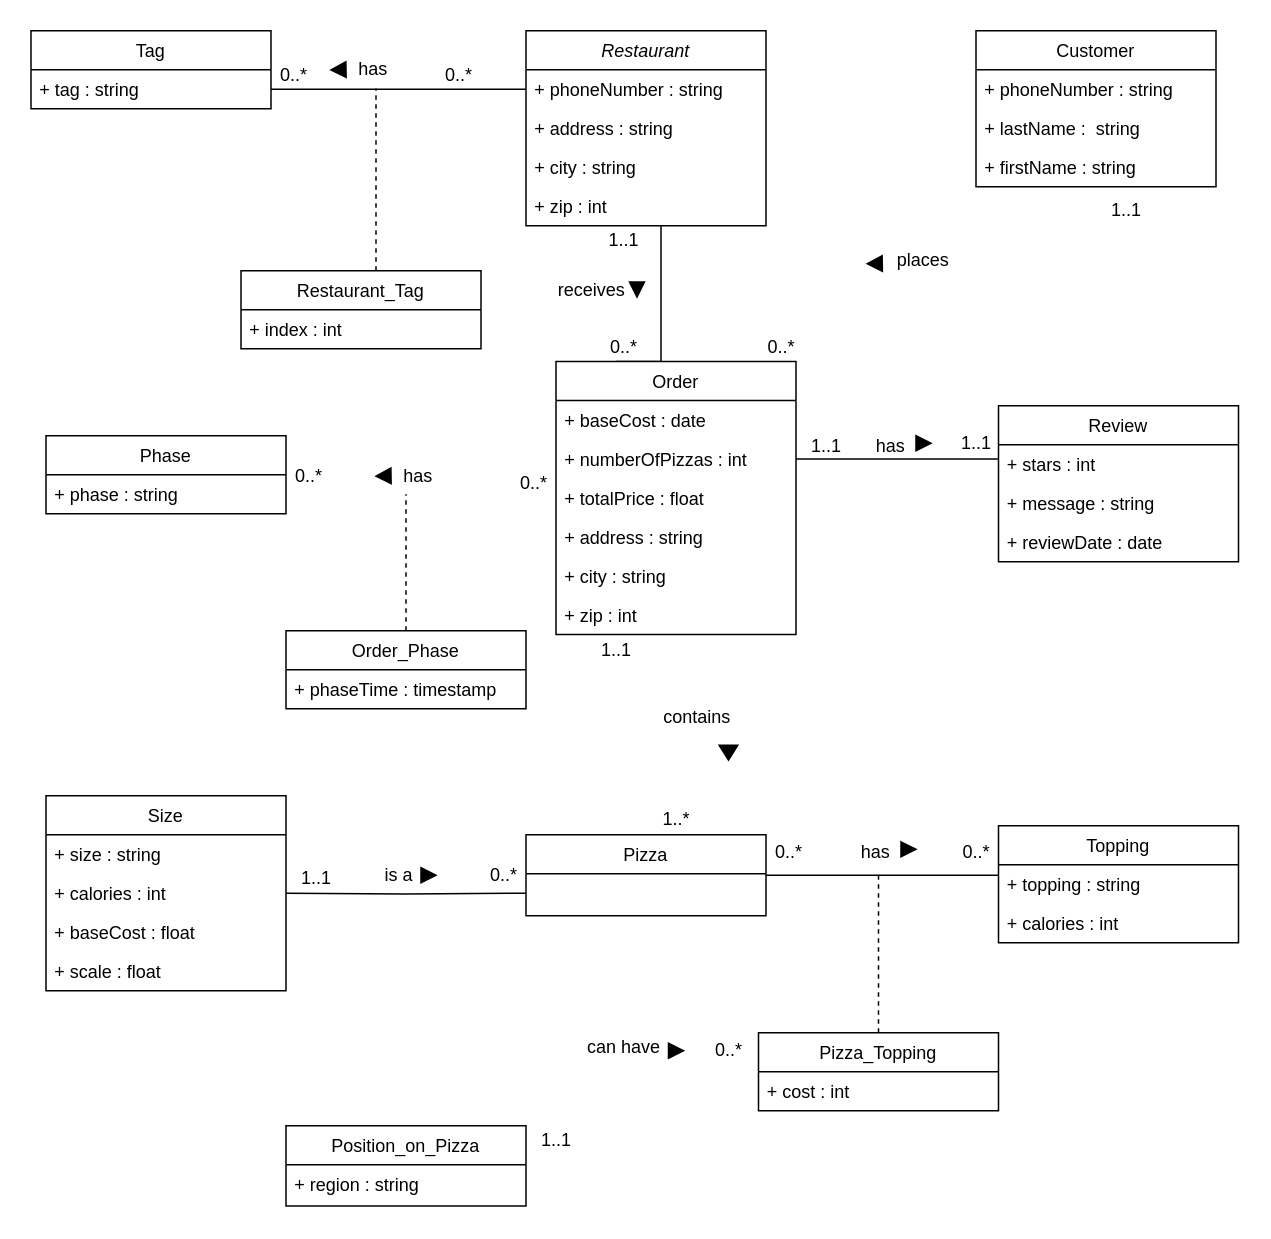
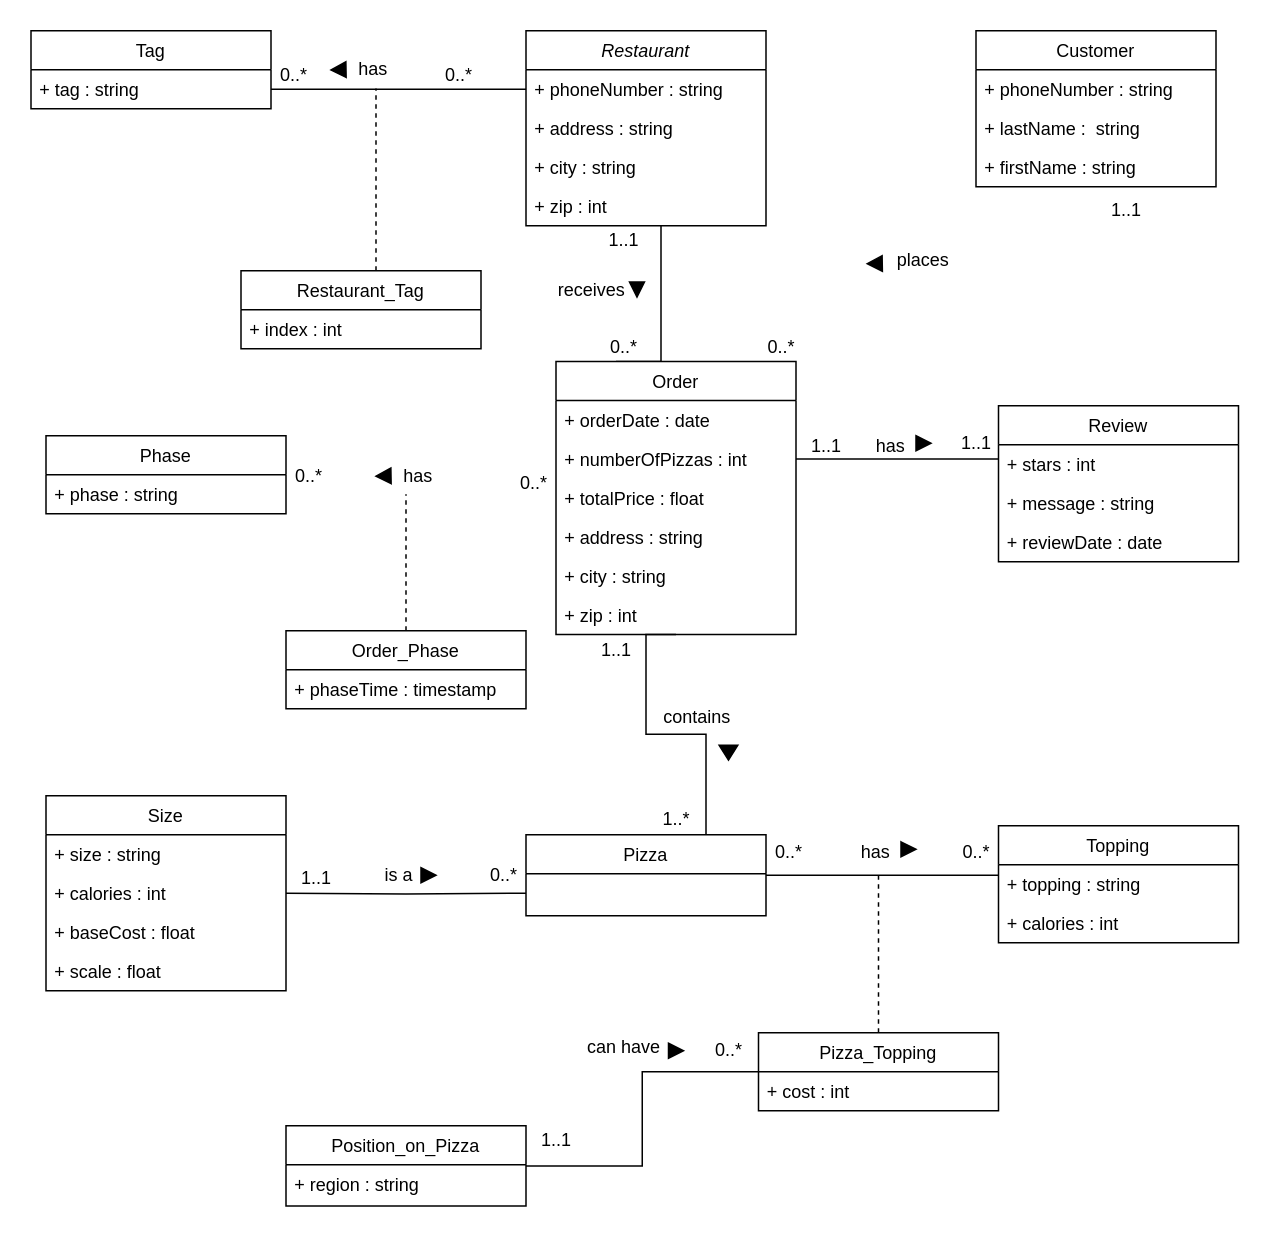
node "+ baseCost : date": label "+ baseCost : date" -> "+ orderDate : date"
edge "Order" -- "Pizza": added
edge "Pizza_Topping" -- "Position_on_Pizza": added
